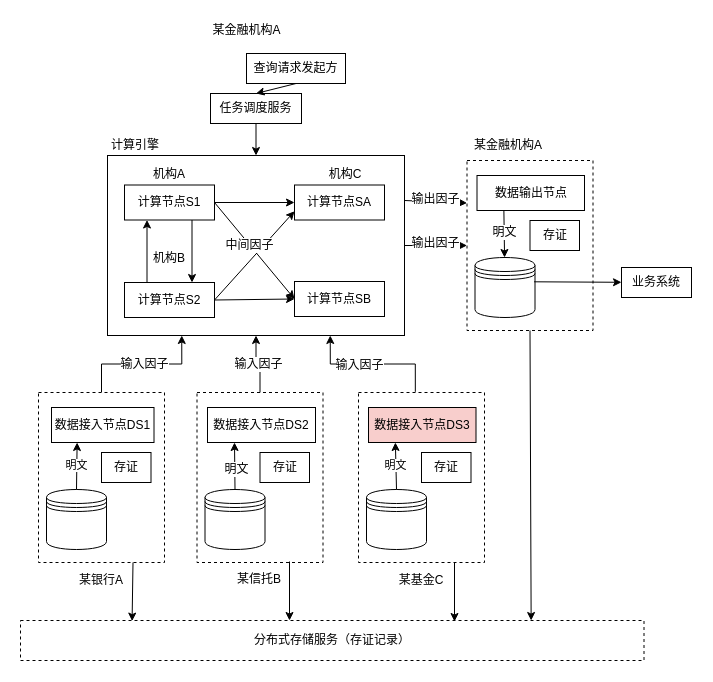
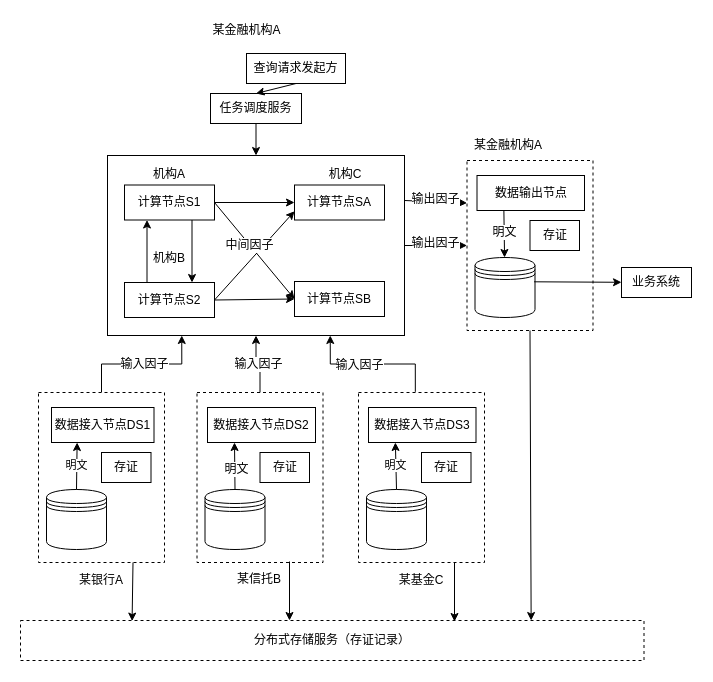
node "计算引擎": removed
node "数据接入节点DS3": fillcolor #f8cecc -> #ffffff
